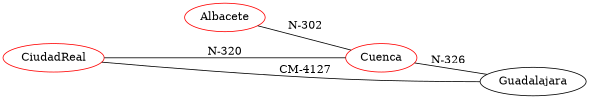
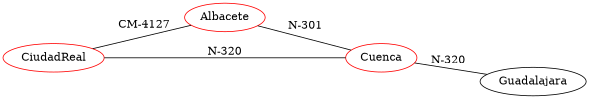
edge "Albacete" -- "Cuenca": label "N-302" -> "N-301"
edge "Cuenca" -- "Guadalajara": label "N-326" -> "N-320"
edge "CiudadReal" -- "Guadalajara": now "CiudadReal" -- "Albacete"
